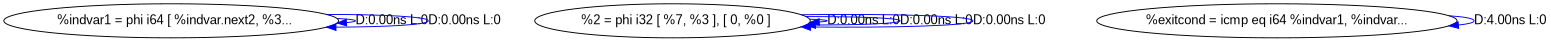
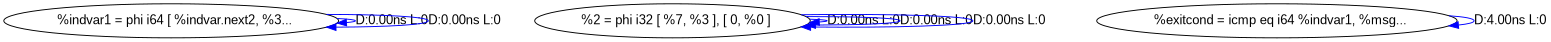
node "%exitcond = icmp eq i64 %indvar1, %indvar...": label "%exitcond = icmp eq i64 %indvar1, %indvar..." -> "%exitcond = icmp eq i64 %indvar1, %msg..."
